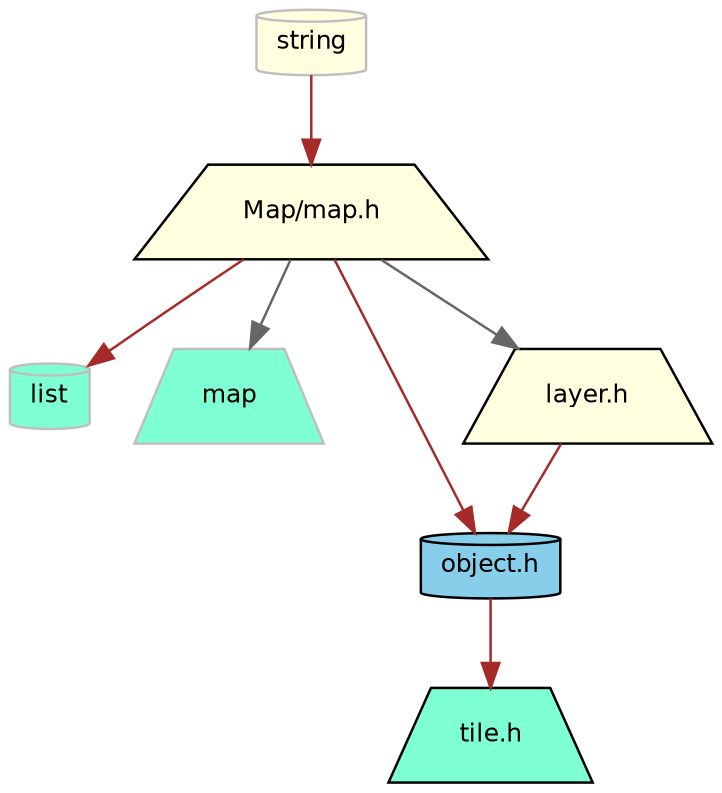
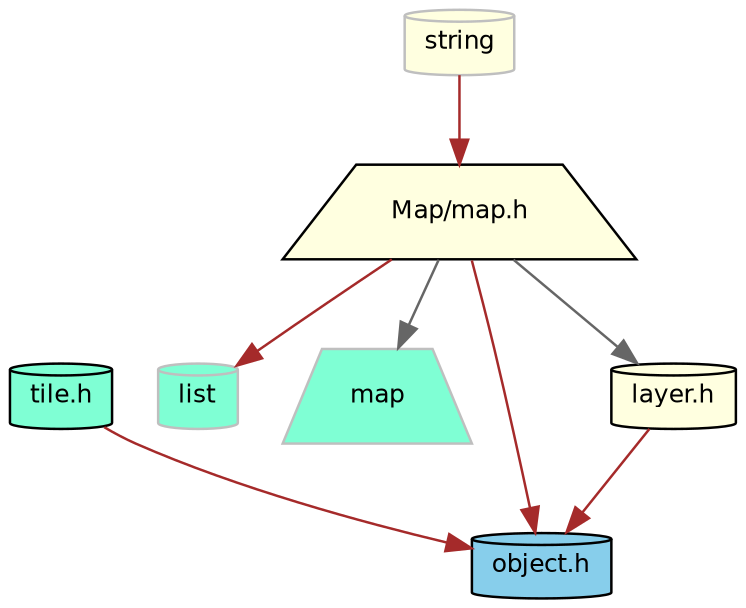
node "layer.h": shape trapezium -> cylinder
edge "object.h" -> "tile.h": reversed
node "tile.h": shape trapezium -> cylinder
